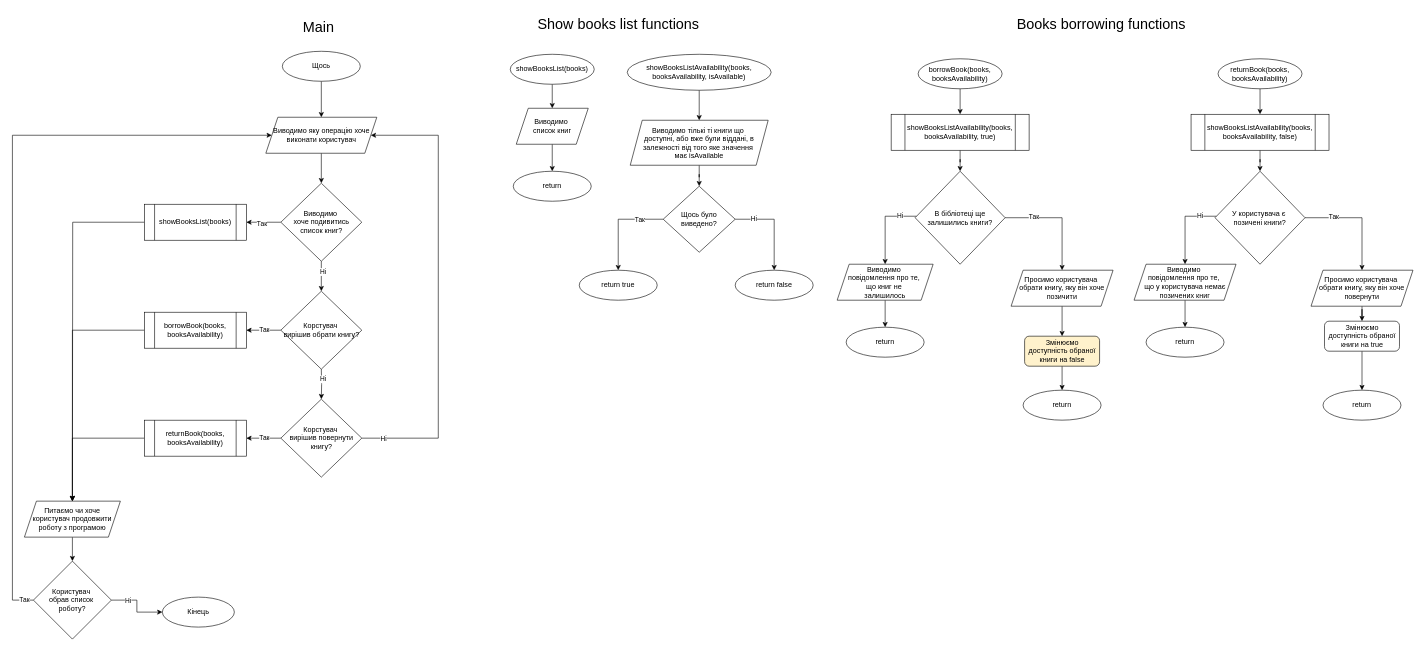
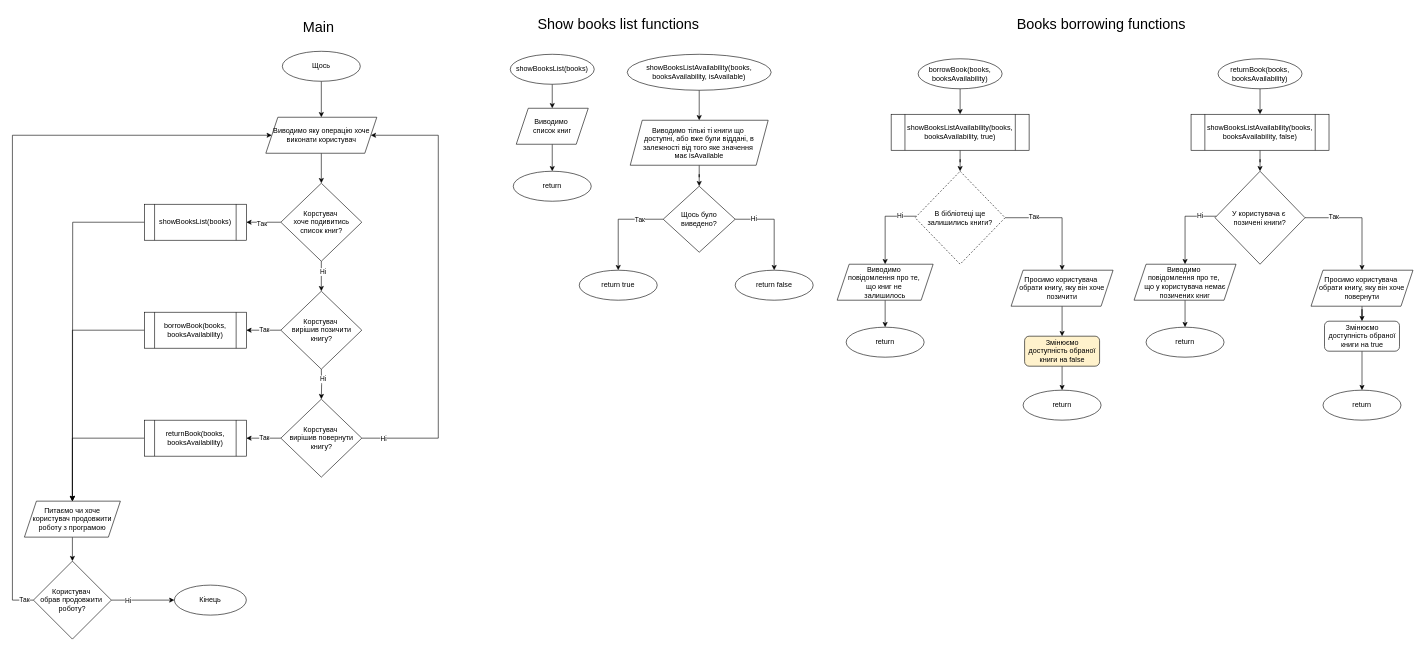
node "В бібліотеці ще залишились книги?": style solid -> dashed
node "Виводимо хоче подивитись список книг?": label "Виводимо хоче подивитись список книг?" -> "Корстувач хоче подивитись список книг?"
node "Корстувач вирішив обрати книгу?": label "Корстувач вирішив обрати книгу?" -> "Корстувач вирішив позичити книгу?"
node "Користувач обрав список роботу?": label "Користувач обрав список роботу?" -> "Користувач обрав продовжити роботу?"
node "Кінець": moved (198, 612) -> (210, 600)
